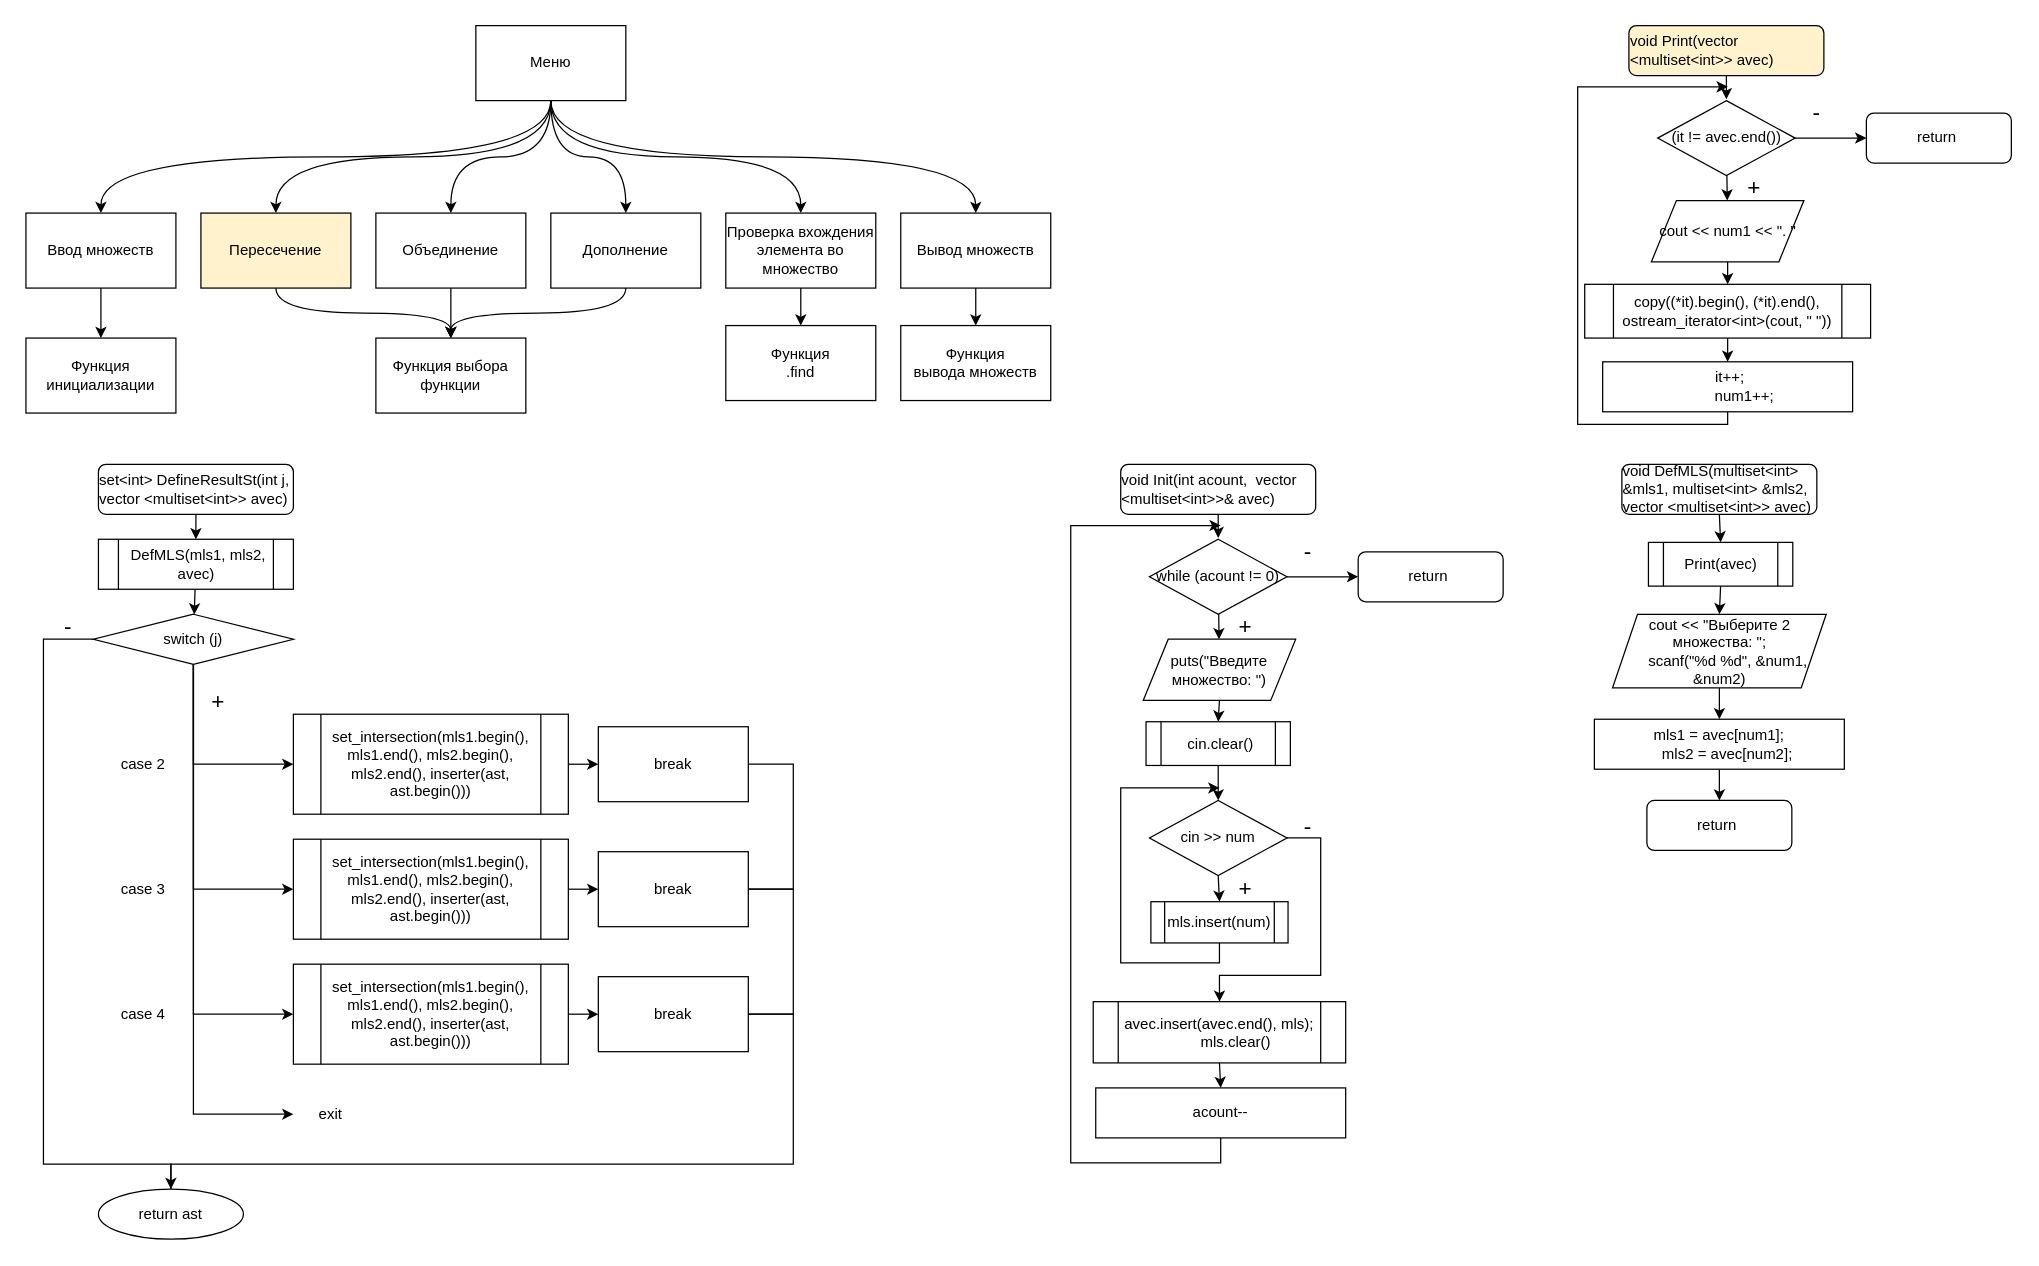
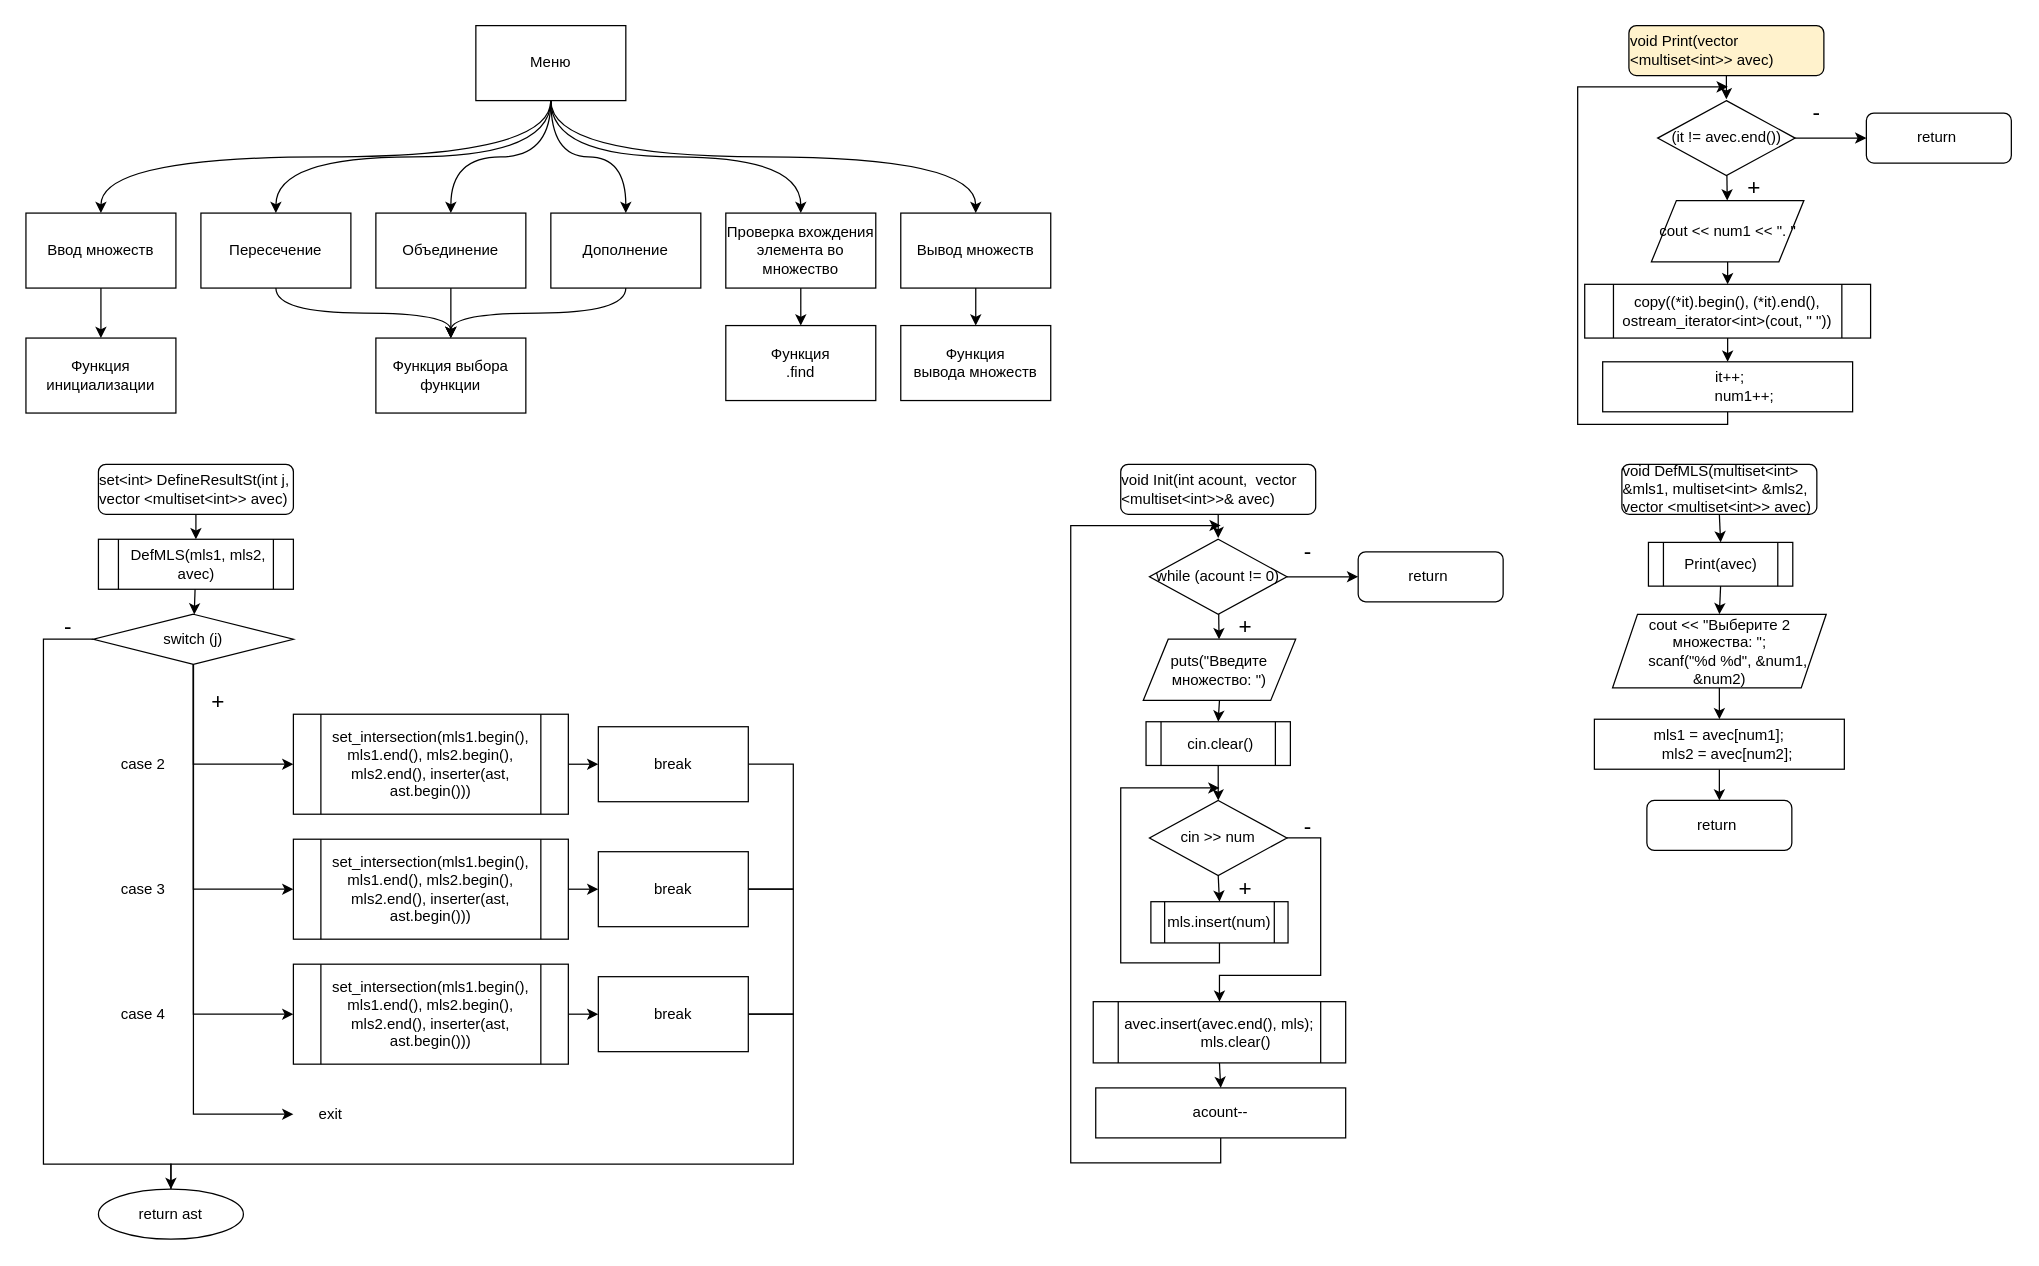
node "Пересечение": fillcolor #fff2cc -> #ffffff
